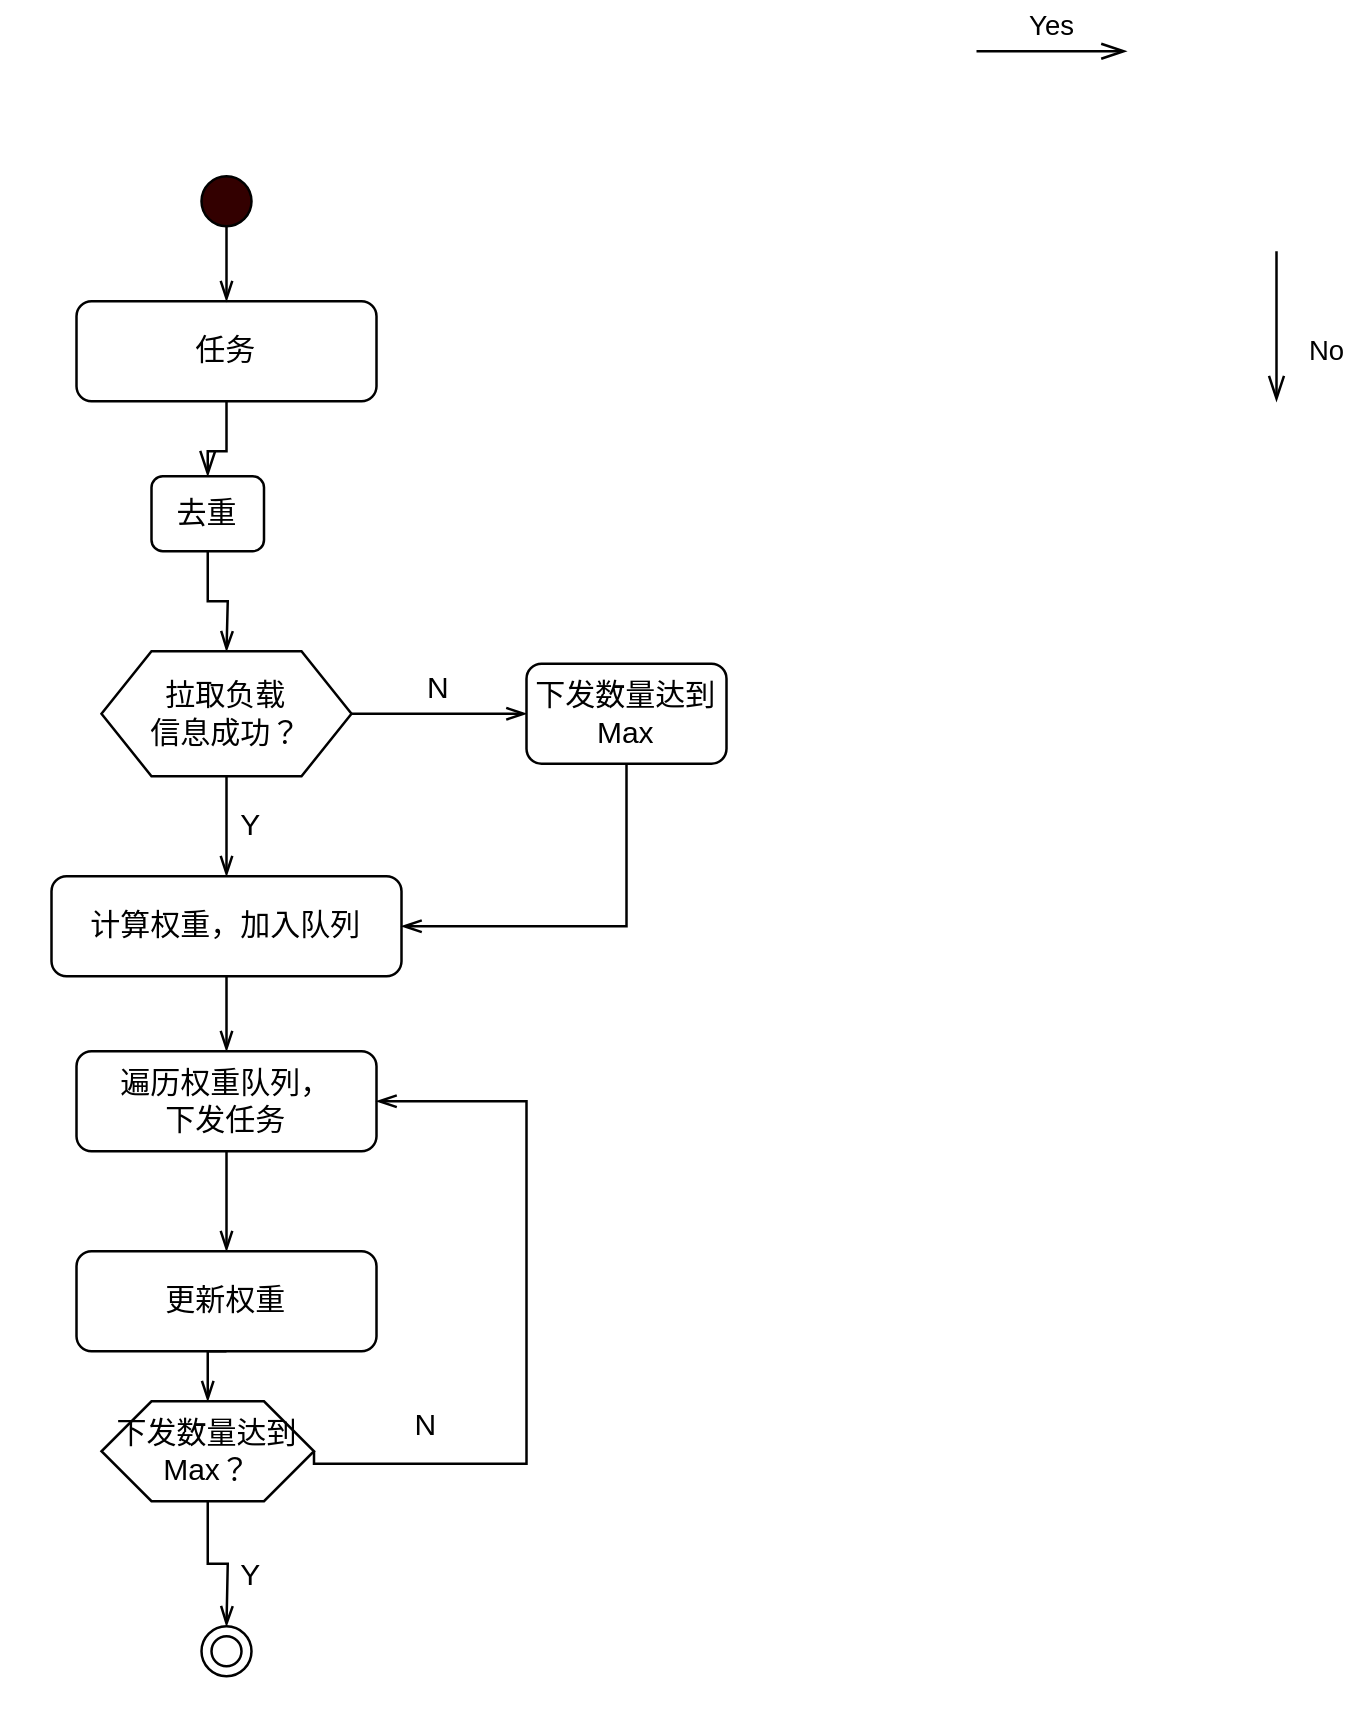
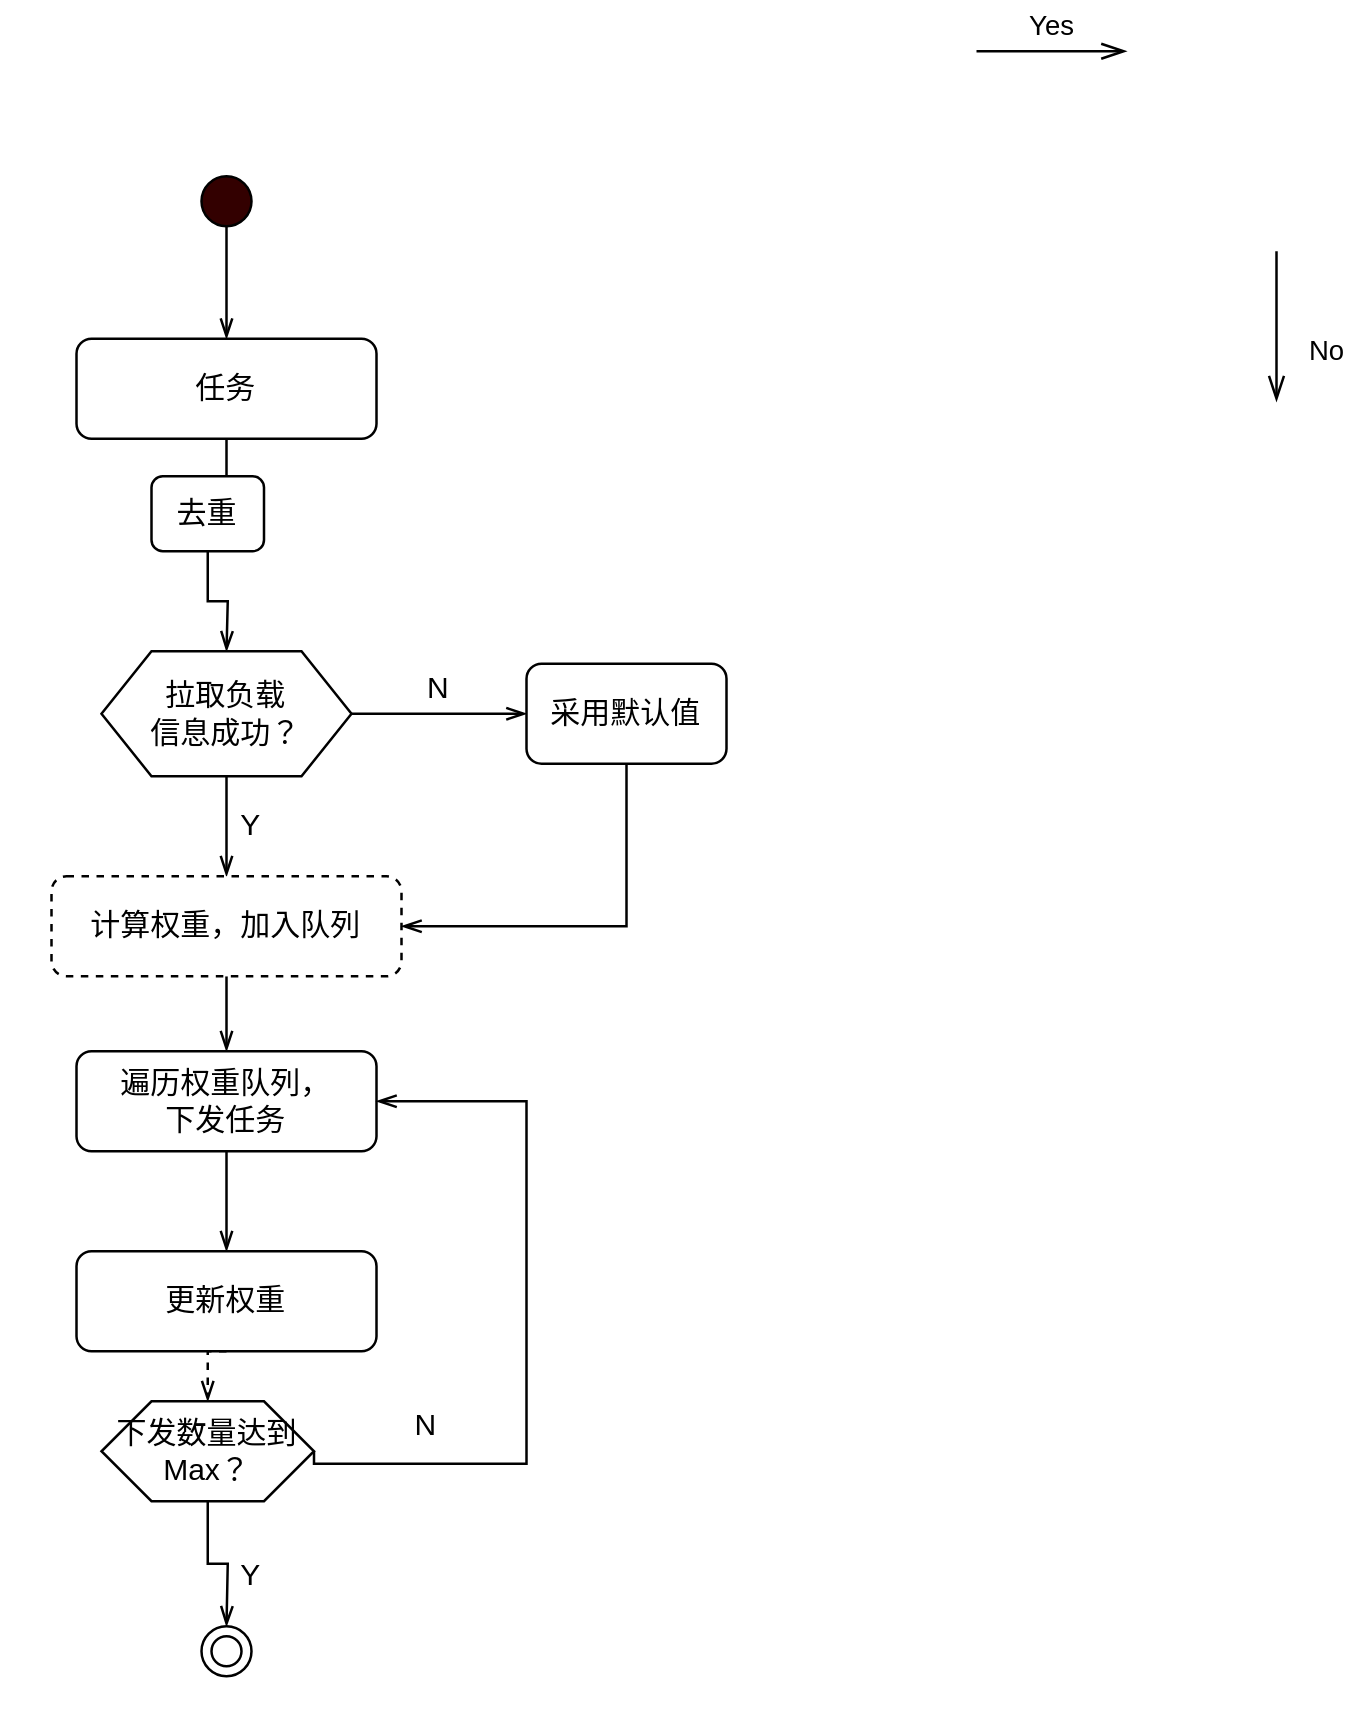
node "任务": moved (226, 351) -> (226, 389)
node "下发数量达到Max": label "下发数量达到Max" -> "采用默认值"
node "计算权重，加入队列": style solid -> dashed
edge "更新权重" -> "下发数量达到Max？": style solid -> dashed
